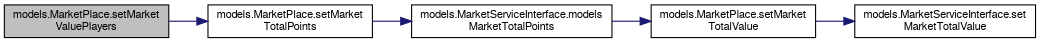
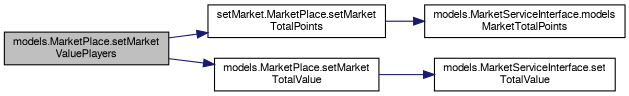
node "models.MarketPlace.setMarket TotalPoints": label "models.MarketPlace.setMarket TotalPoints" -> "setMarket.MarketPlace.setMarket TotalPoints"
edge "models.MarketServiceInterface.models MarketTotalPoints" -> "models.MarketPlace.setMarket TotalValue": now "models.MarketPlace.setMarket ValuePlayers" -> "models.MarketPlace.setMarket TotalValue"
node "models.MarketServiceInterface.set MarketTotalValue": label "models.MarketServiceInterface.set MarketTotalValue" -> "models.MarketServiceInterface.set TotalValue"
